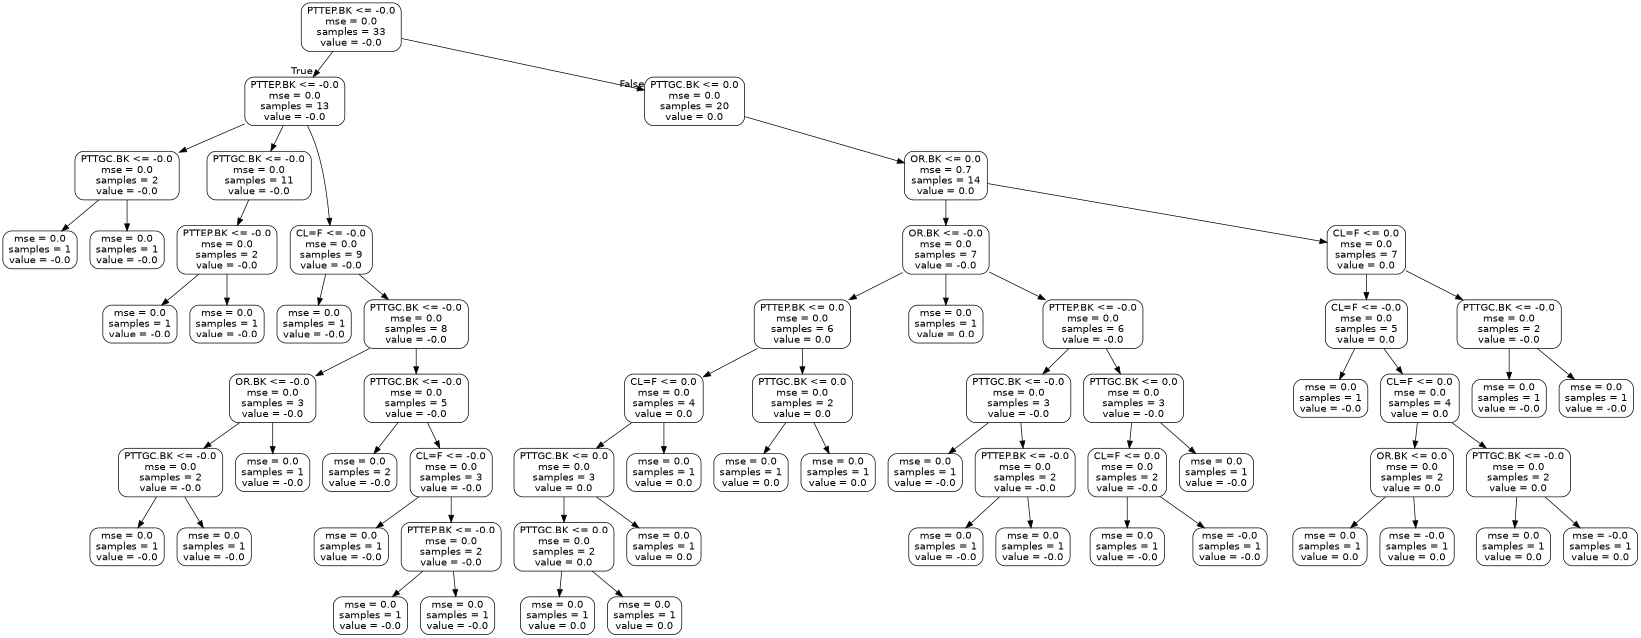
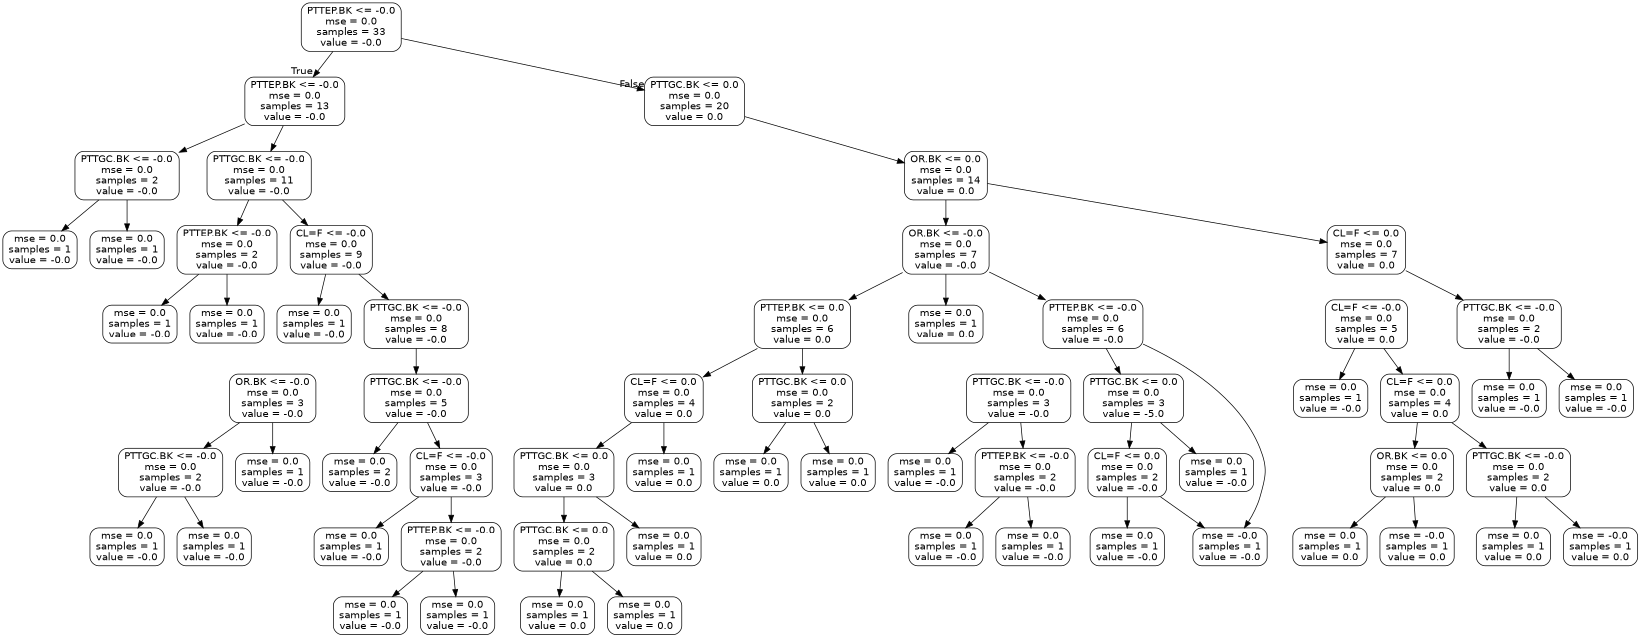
edge "PTTEP.BK <= -0.0 mse = 0.0 samples = 13 value = -0.0" -> "CL=F <= -0.0 mse = 0.0 samples = 9 value = -0.0": now "PTTGC.BK <= -0.0 mse = 0.0 samples = 11 value = -0.0" -> "CL=F <= -0.0 mse = 0.0 samples = 9 value = -0.0"
node "OR.BK <= 0.0 mse = 0.7 samples = 14 value = 0.0": label "OR.BK <= 0.0 mse = 0.7 samples = 14 value = 0.0" -> "OR.BK <= 0.0 mse = 0.0 samples = 14 value = 0.0"
edge "CL=F <= 0.0 mse = 0.0 samples = 7 value = 0.0" -> "CL=F <= -0.0 mse = 0.0 samples = 5 value = 0.0": removed
edge "PTTEP.BK <= -0.0 mse = 0.0 samples = 6 value = -0.0" -> "PTTGC.BK <= -0.0 mse = 0.0 samples = 3 value = -0.0": now "PTTEP.BK <= -0.0 mse = 0.0 samples = 6 value = -0.0" -> "mse = -0.0 samples = 1 value = -0.0"
edge "PTTGC.BK <= -0.0 mse = 0.0 samples = 8 value = -0.0" -> "OR.BK <= -0.0 mse = 0.0 samples = 3 value = -0.0": removed
node "PTTGC.BK <= 0.0 mse = 0.0 samples = 3 value = -0.0": label "PTTGC.BK <= 0.0 mse = 0.0 samples = 3 value = -0.0" -> "PTTGC.BK <= 0.0 mse = 0.0 samples = 3 value = -5.0"
